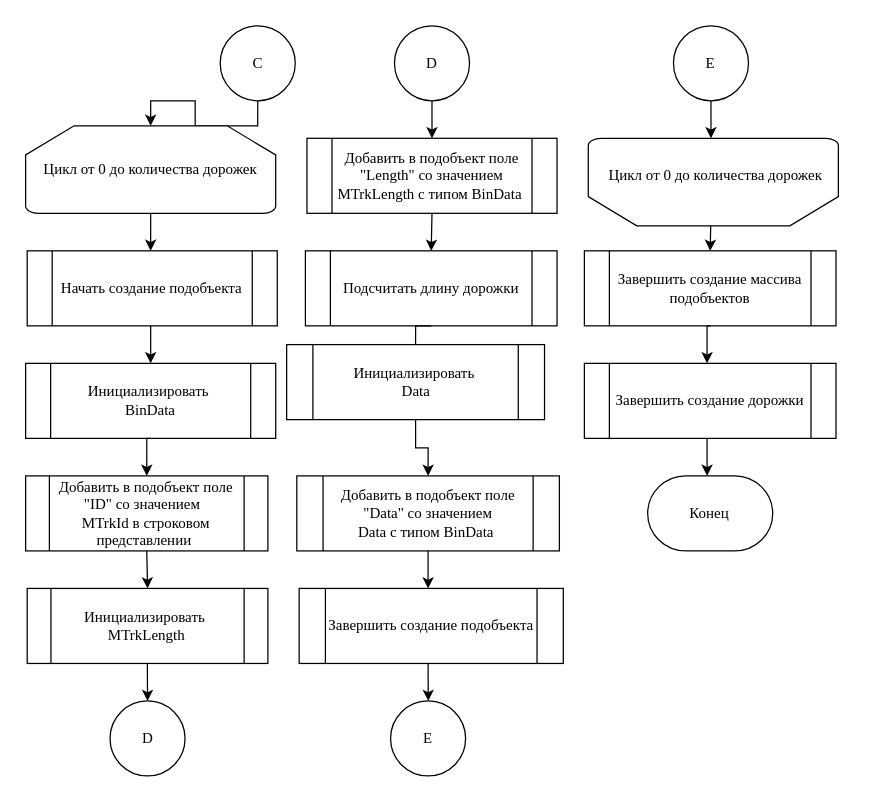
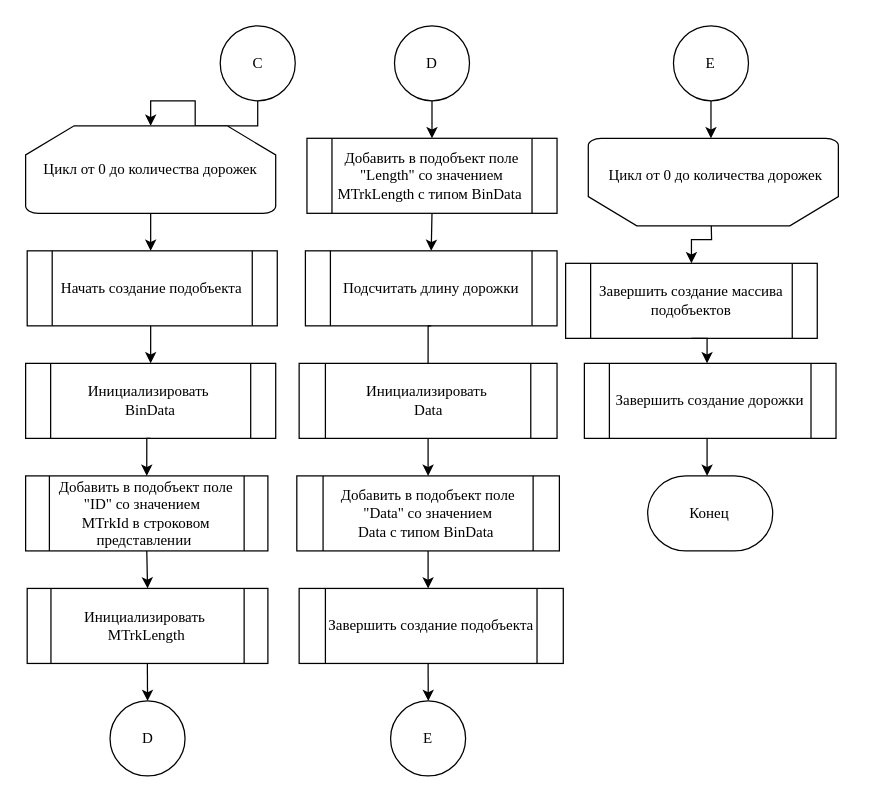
node "Завершить создание массива подобъектов": moved (710, 288) -> (691, 301)
node "Инициализировать Data": moved (415, 382) -> (428, 401)
